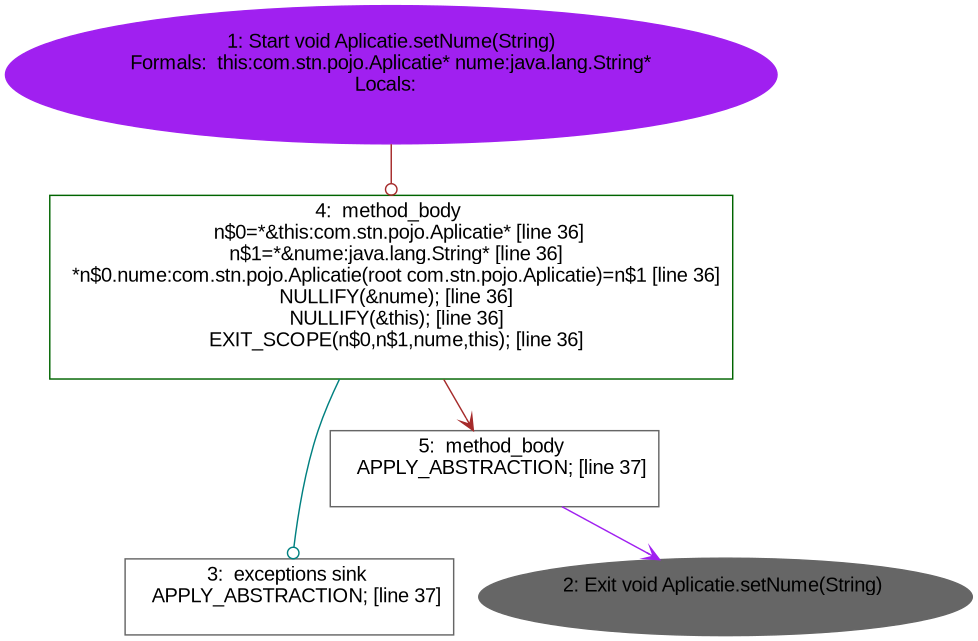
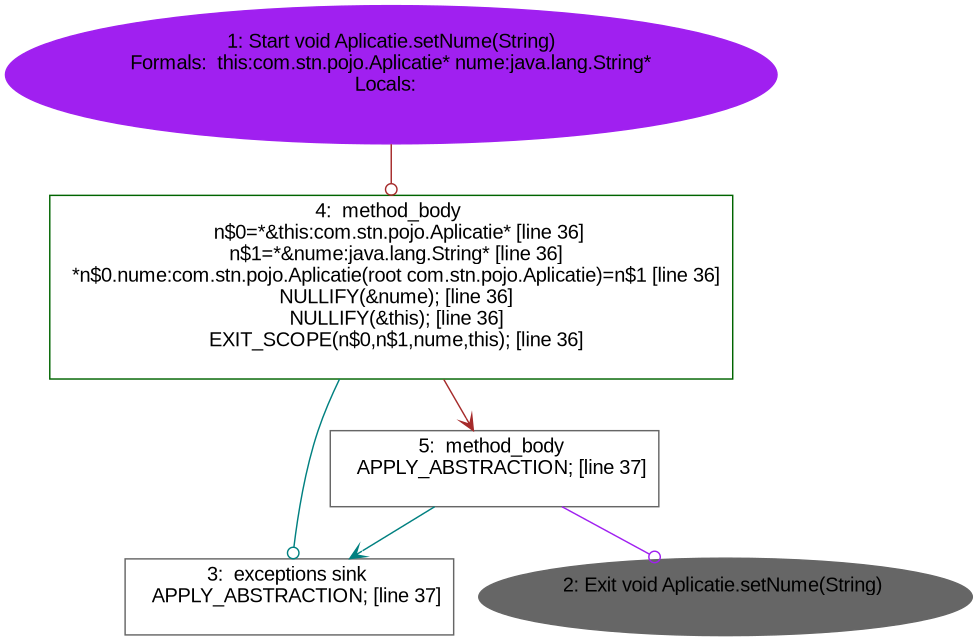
edge "5:  method_body APPLY_ABSTRACTION; [line 37]" -> "3:  exceptions sink APPLY_ABSTRACTION; [line 37]": added
edge "5:  method_body APPLY_ABSTRACTION; [line 37]" -> "2: Exit void Aplicatie.setNume(String)": arrowhead vee -> odot
